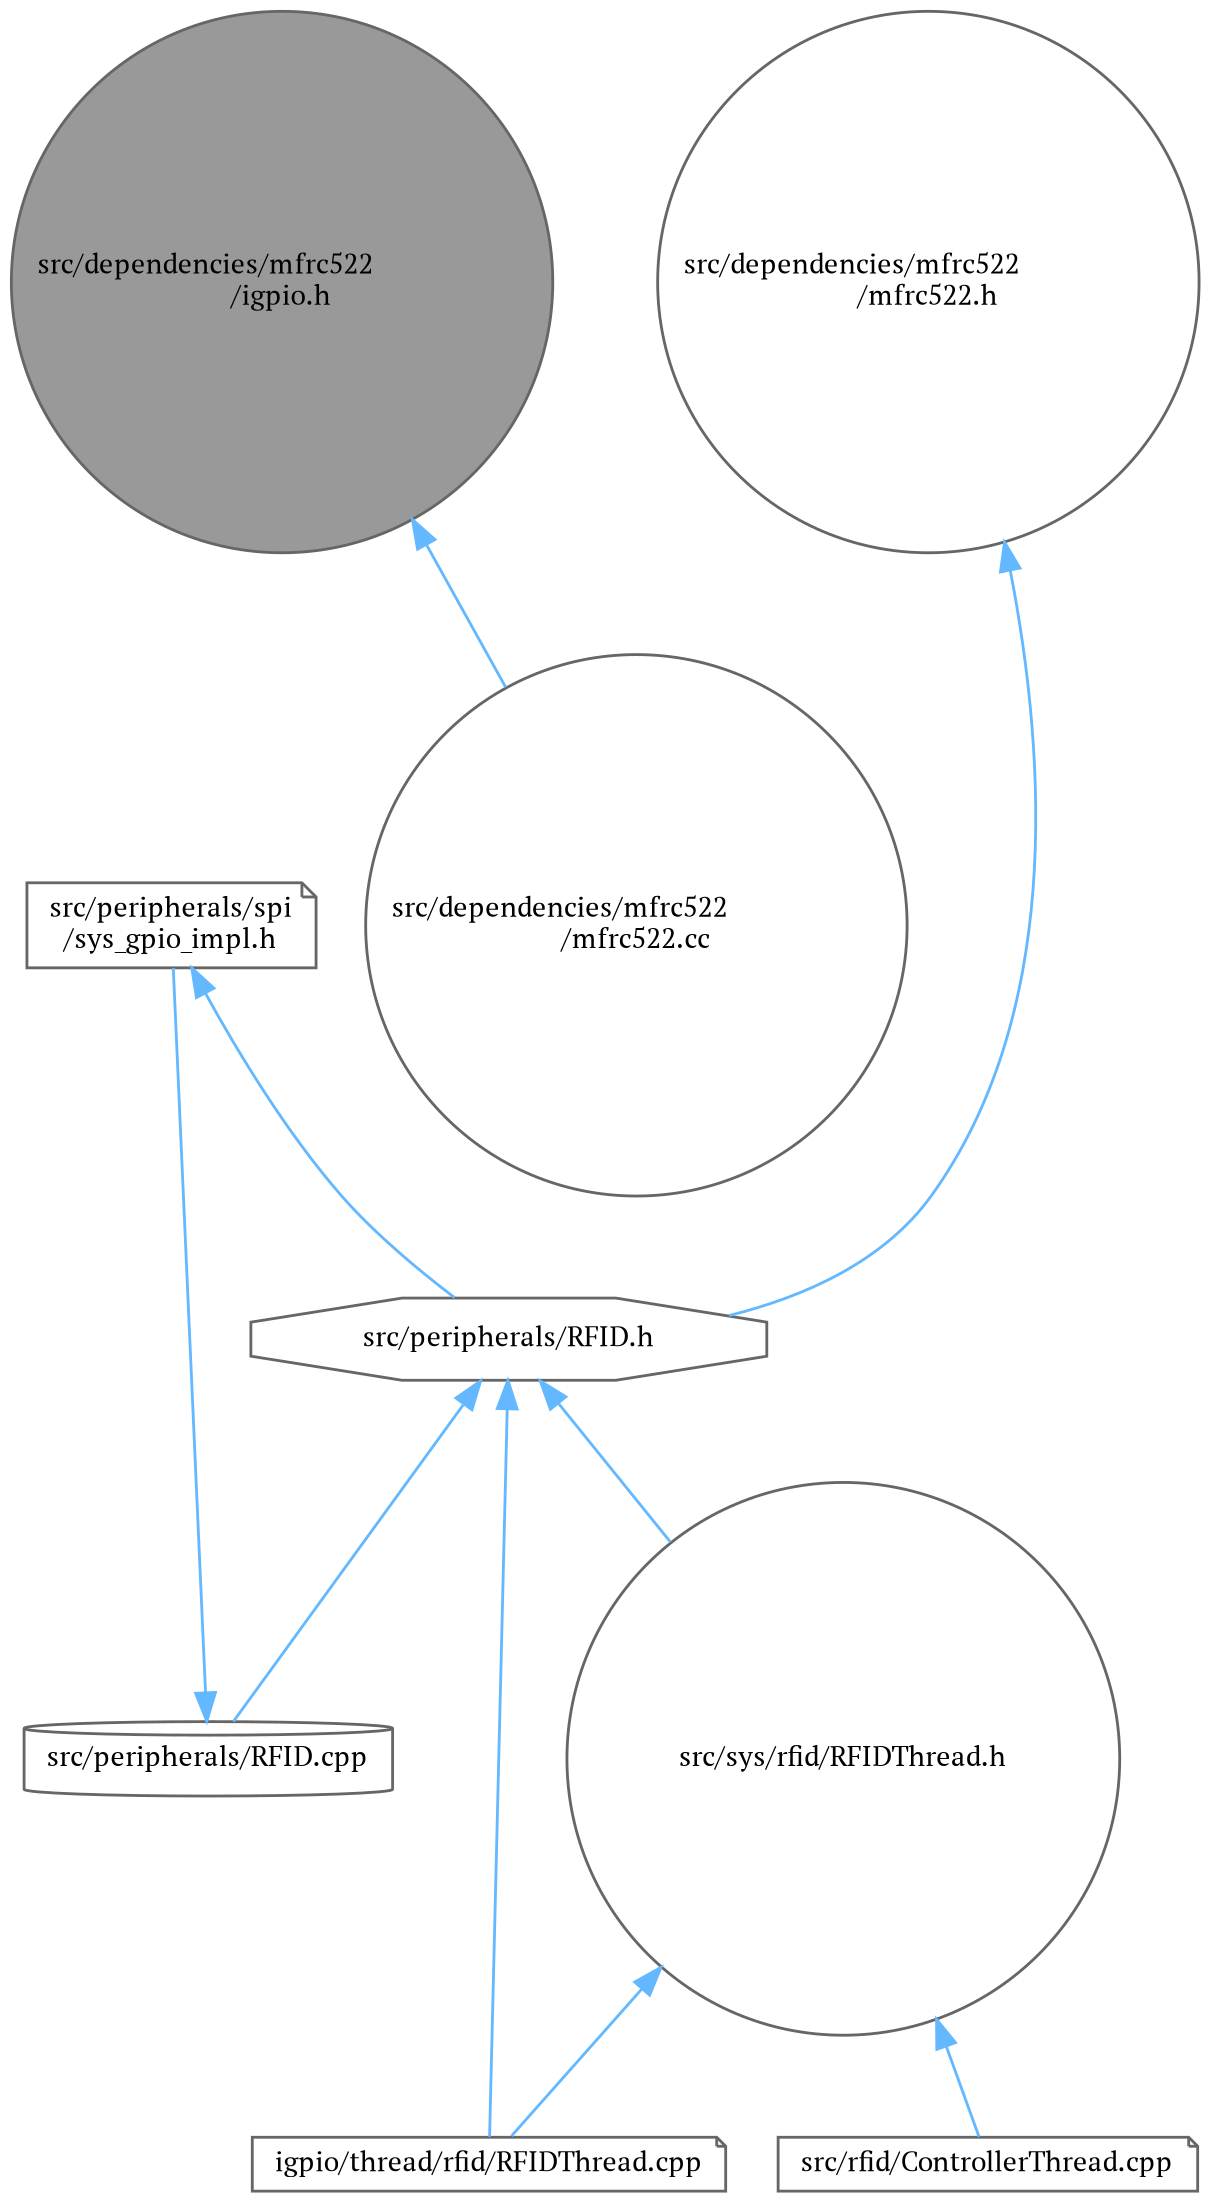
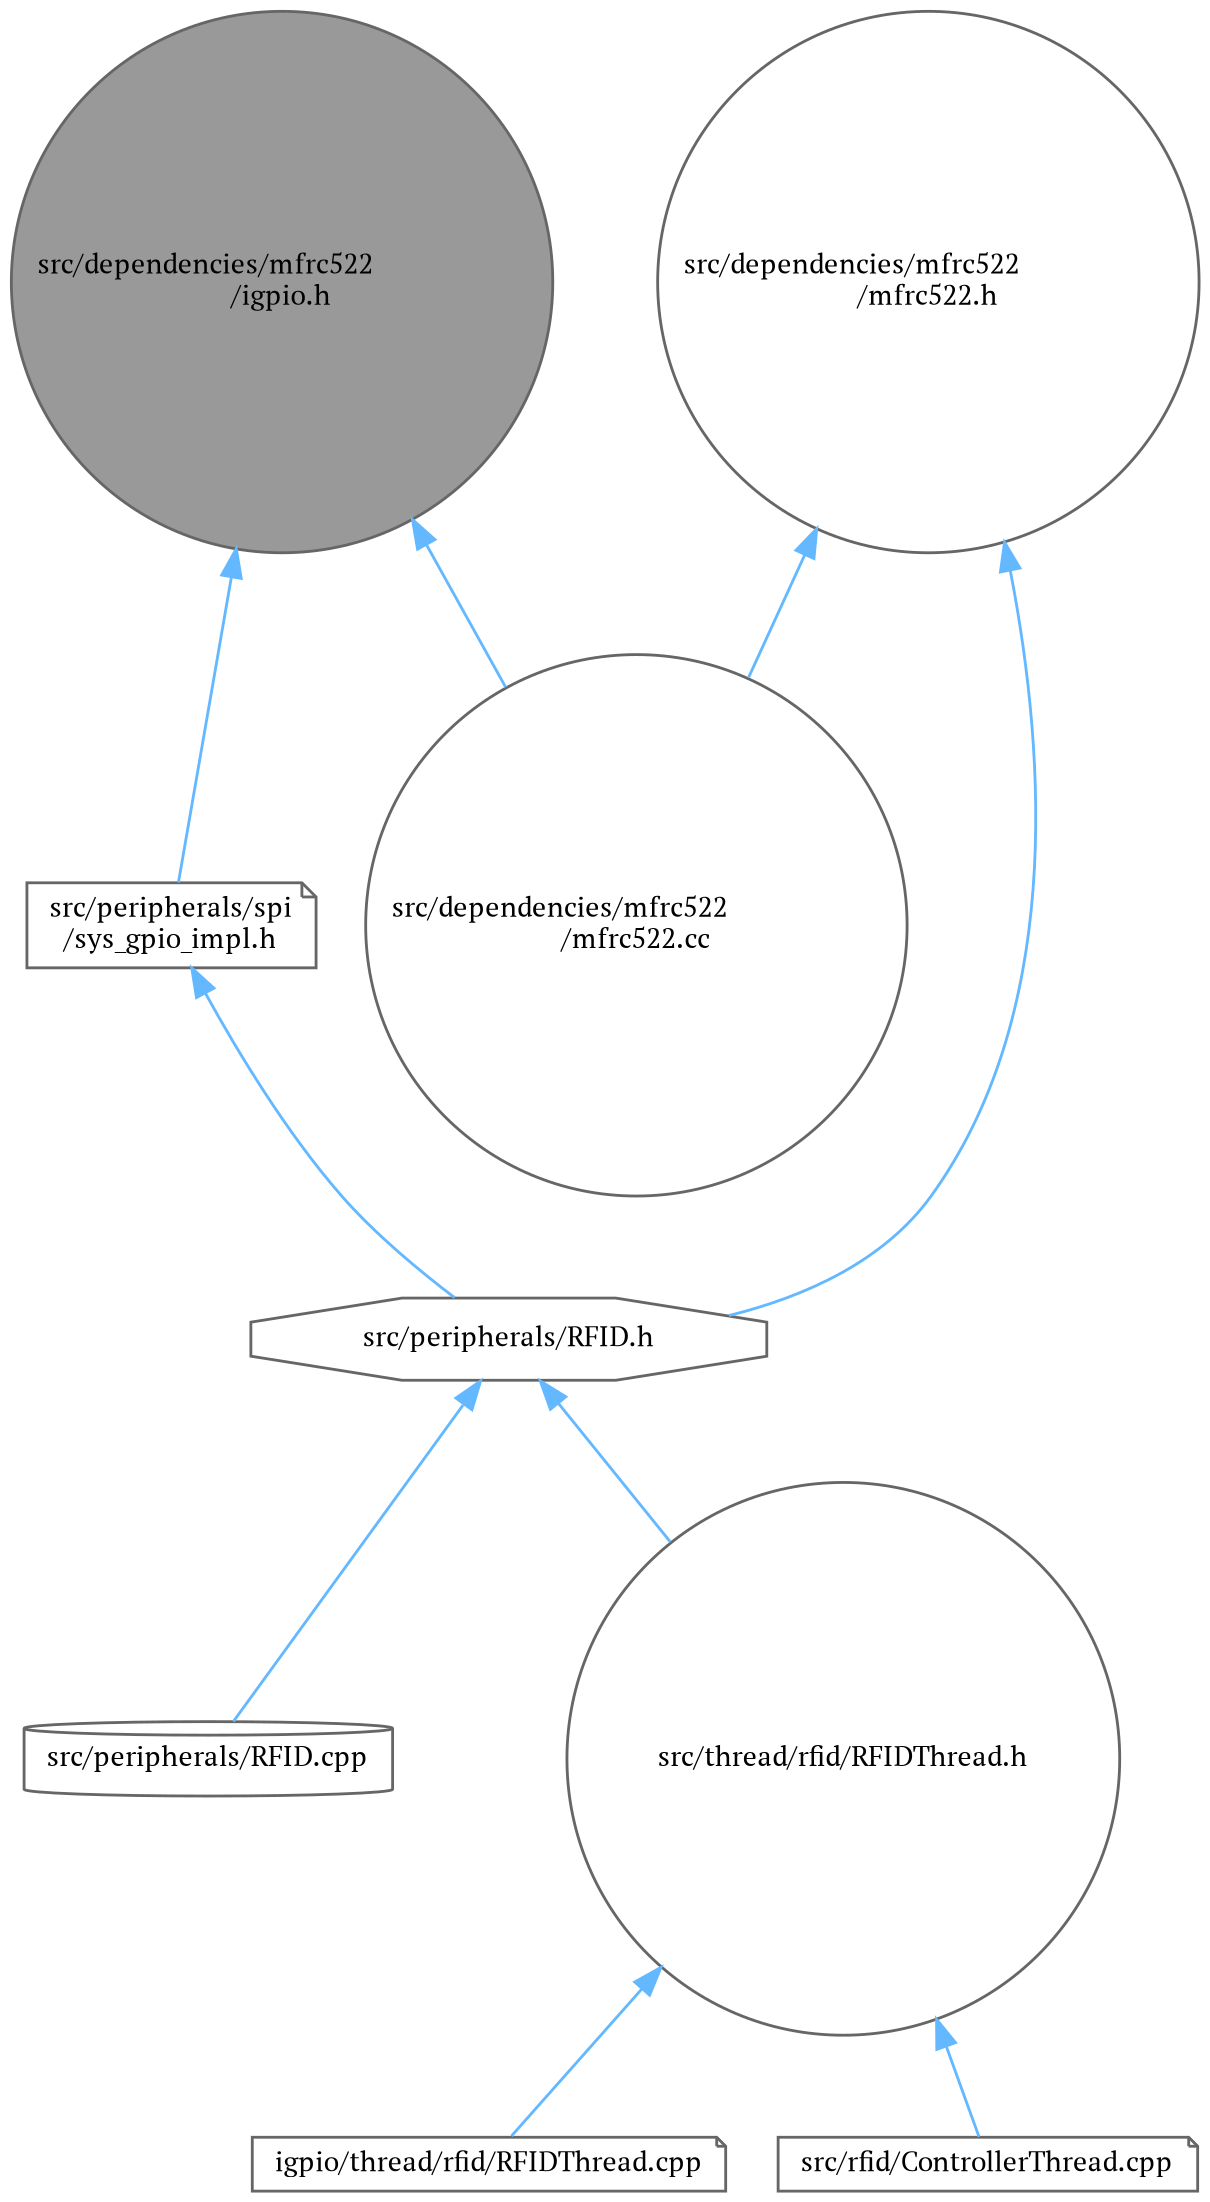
edge "src/dependencies/mfrc522 /mfrc522.cc" -> "src/dependencies/mfrc522 /mfrc522.h": added
edge "src/peripherals/spi /sys_gpio_impl.h" -> "src/peripherals/RFID.cpp": now "src/peripherals/spi /sys_gpio_impl.h" -> "src/dependencies/mfrc522 /igpio.h"
node "src/sys/rfid/RFIDThread.h": label "src/sys/rfid/RFIDThread.h" -> "src/thread/rfid/RFIDThread.h"
edge "igpio/thread/rfid/RFIDThread.cpp" -> "src/peripherals/RFID.h": removed
